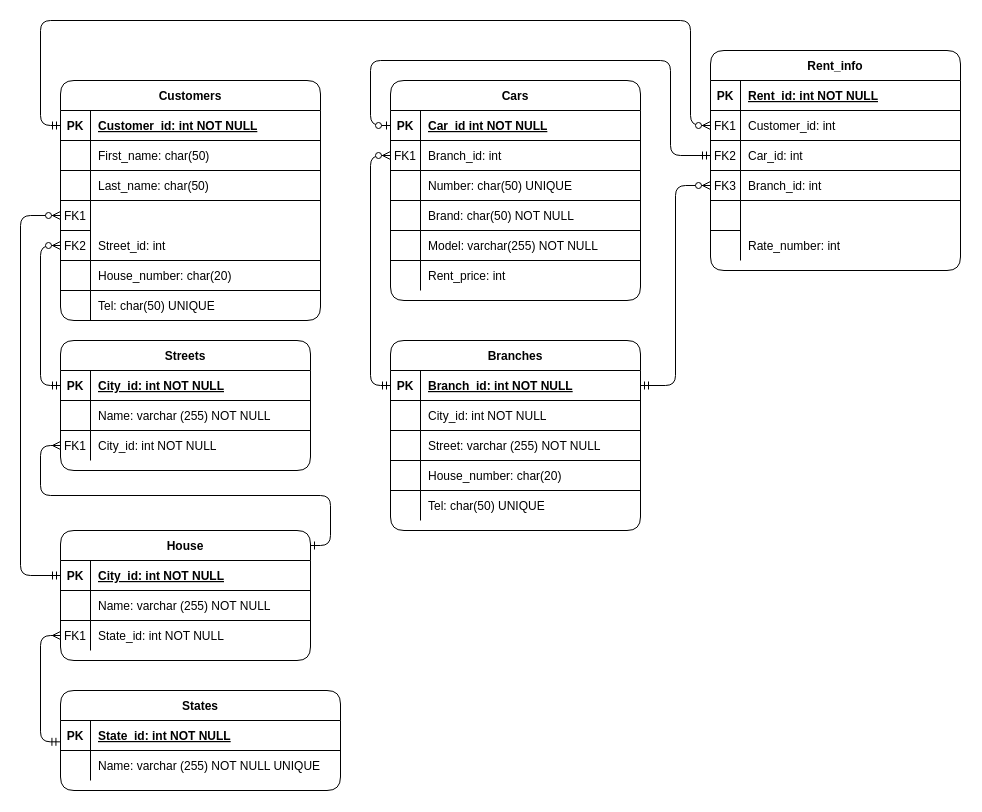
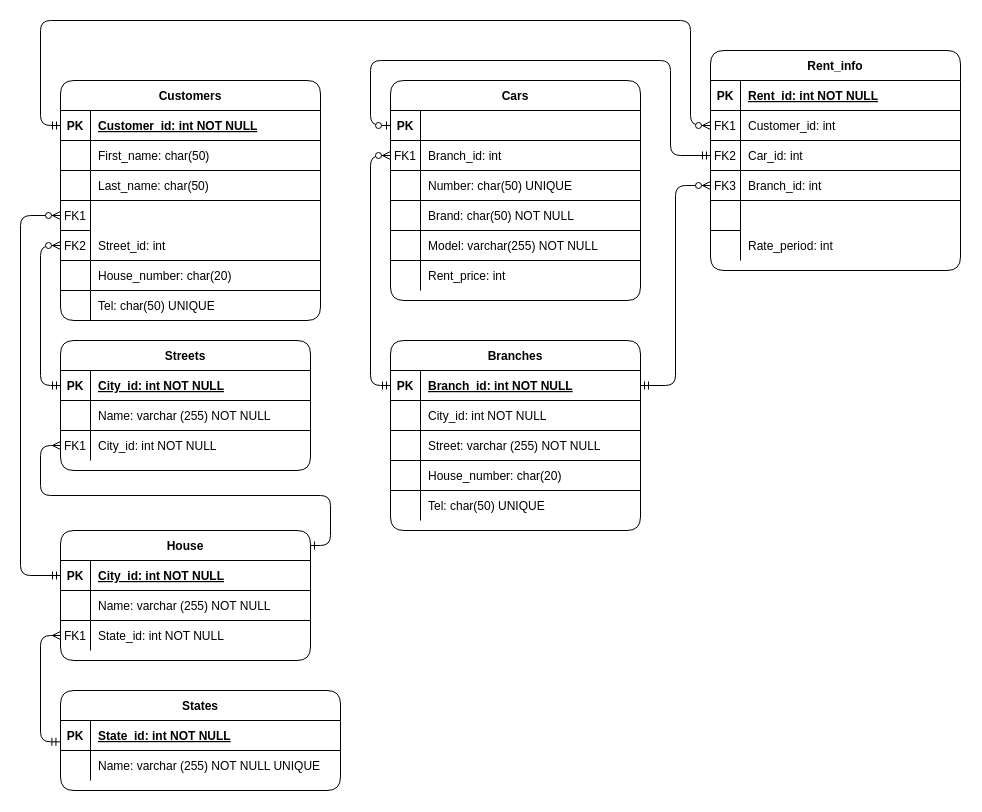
node "Car_id int NOT NULL": removed
node "Rate_number: int": label "Rate_number: int" -> "Rate_period: int"
